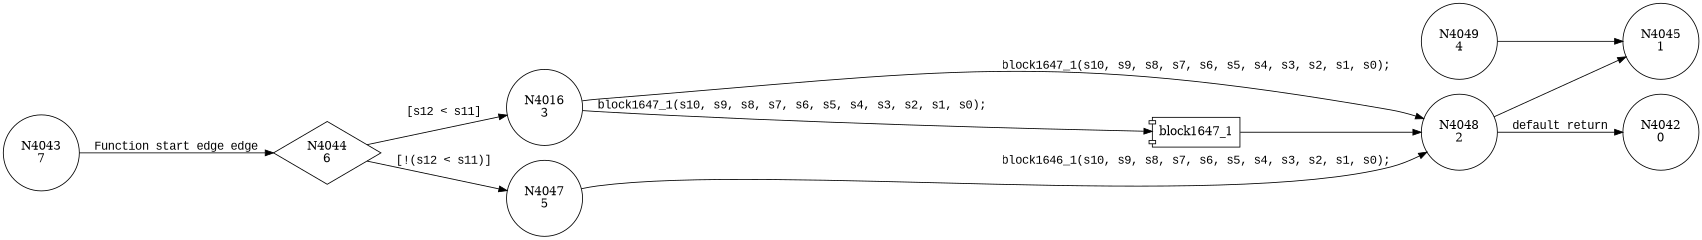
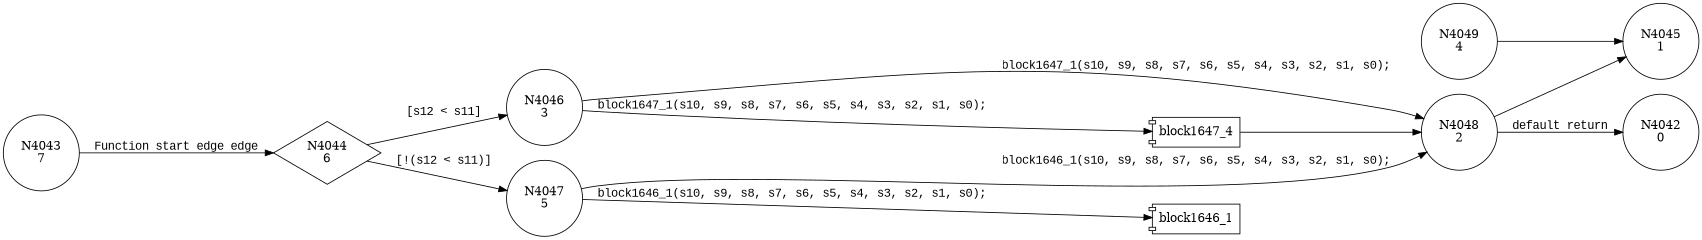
node "N4016 3": label "N4016 3" -> "N4046 3"
node "block1647_1": label "block1647_1" -> "block1647_4"
node "block1646_1": added
